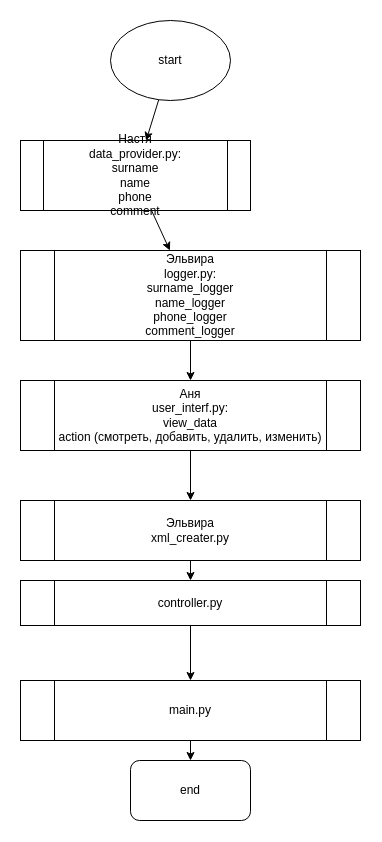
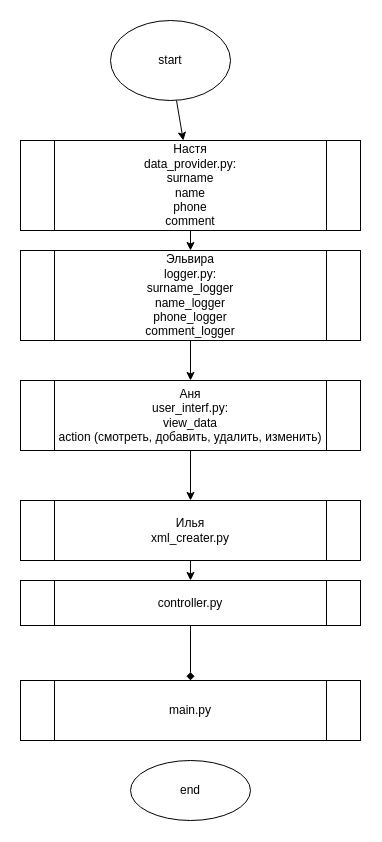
node "Настя data_provider.py: surname name phone comment": size 230x70 -> 340x90
node "Эльвира xml_creater.py": label "Эльвира xml_creater.py" -> "Илья xml_creater.py"
edge "controller.py" -> "main.py": arrowhead classic -> diamond
edge "main.py" -> "end": removed
node "end": shape rounded rectangle -> ellipse
